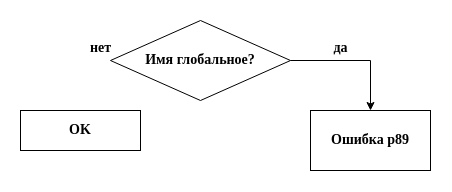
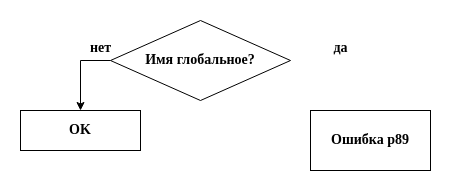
edge "Имя глобальное?" -> "Ошибка p89": removed
edge "Имя глобальное?" -> "OK": added
